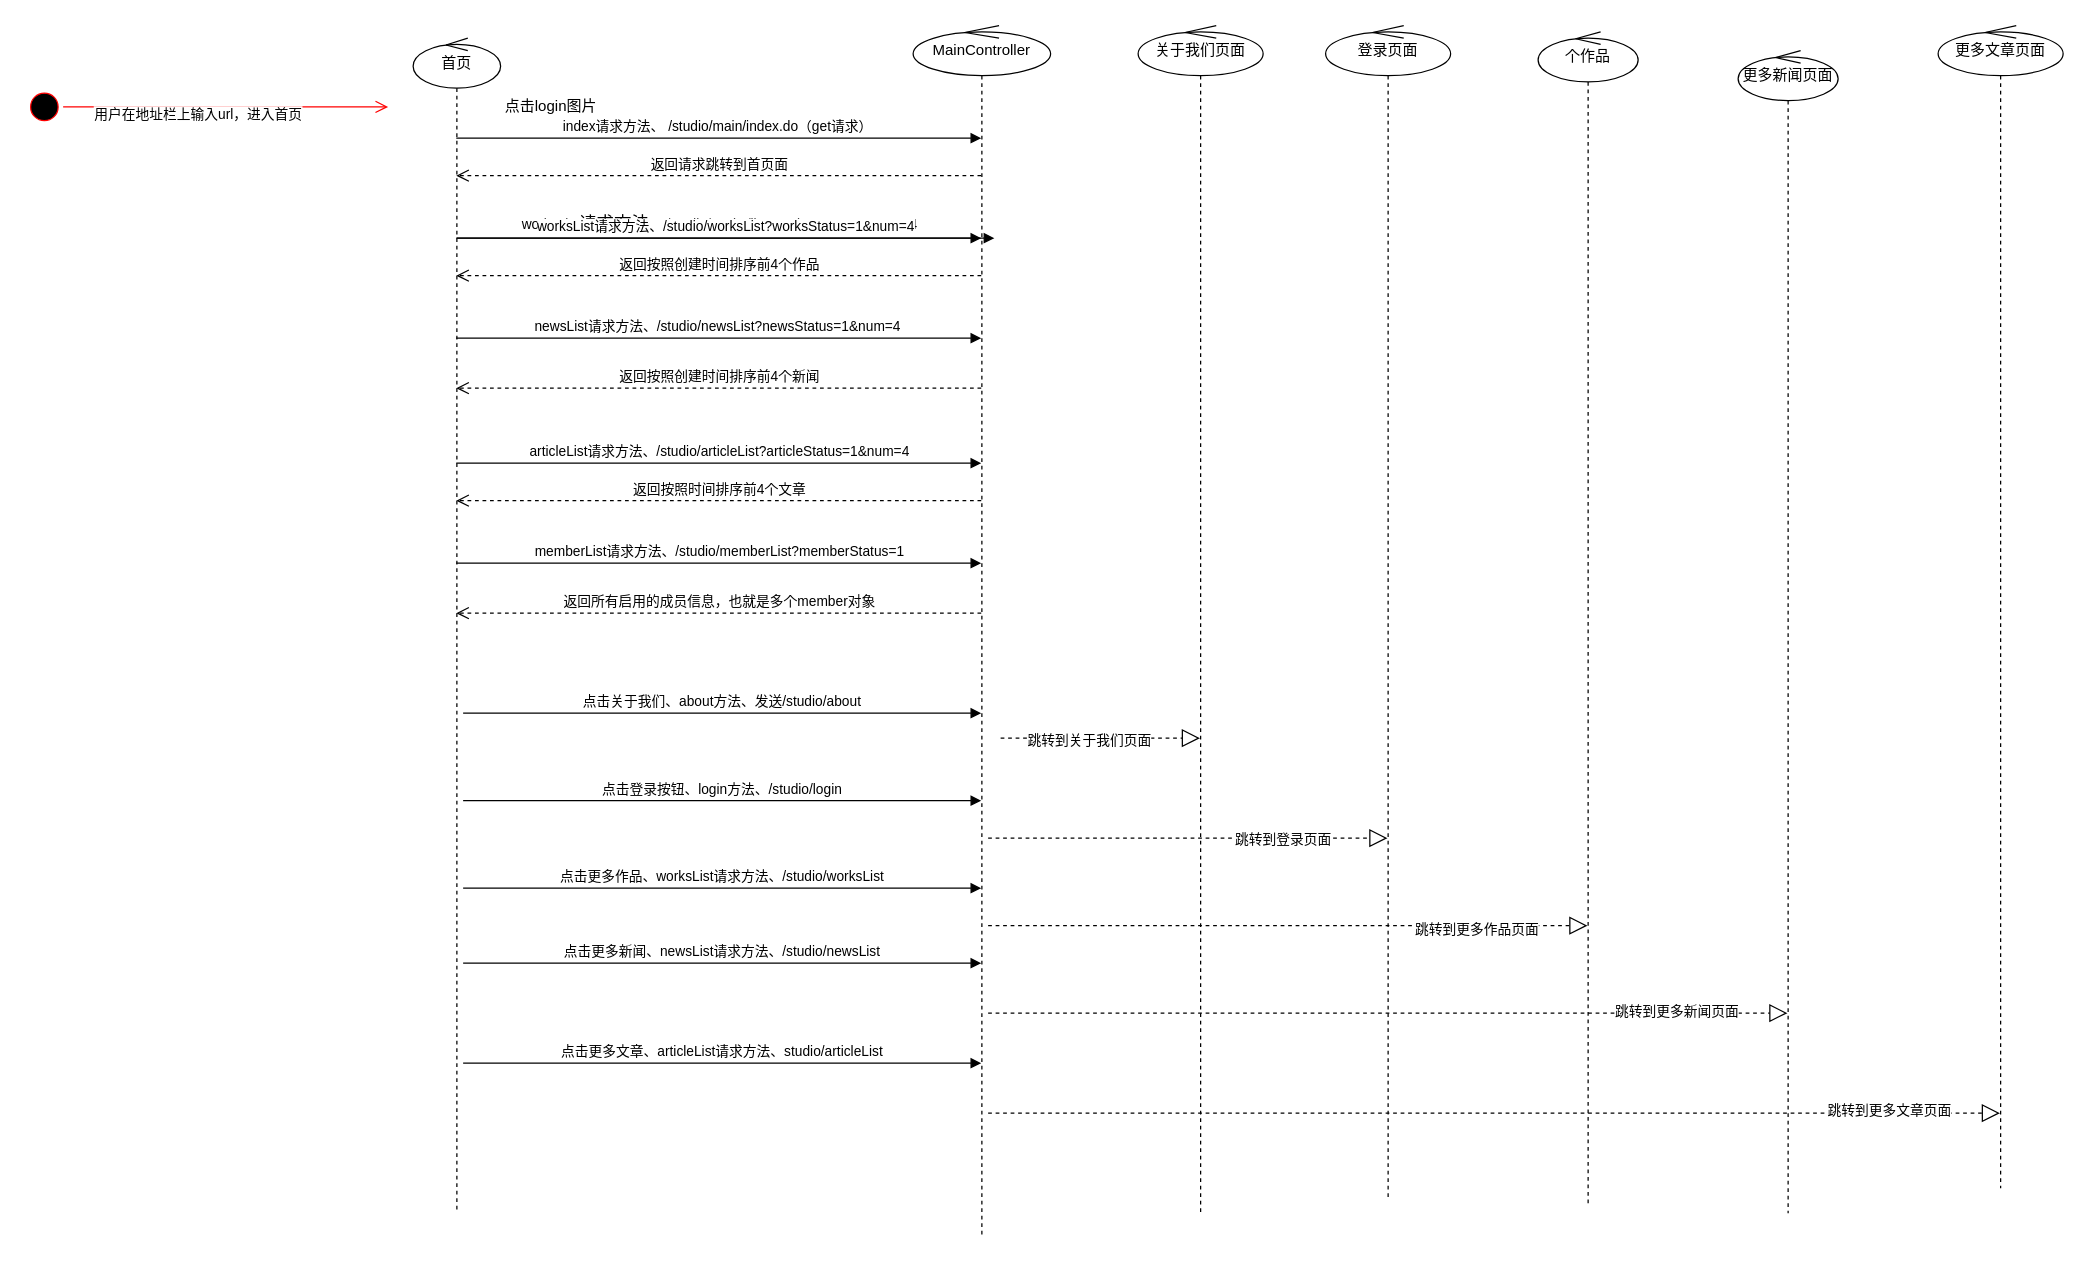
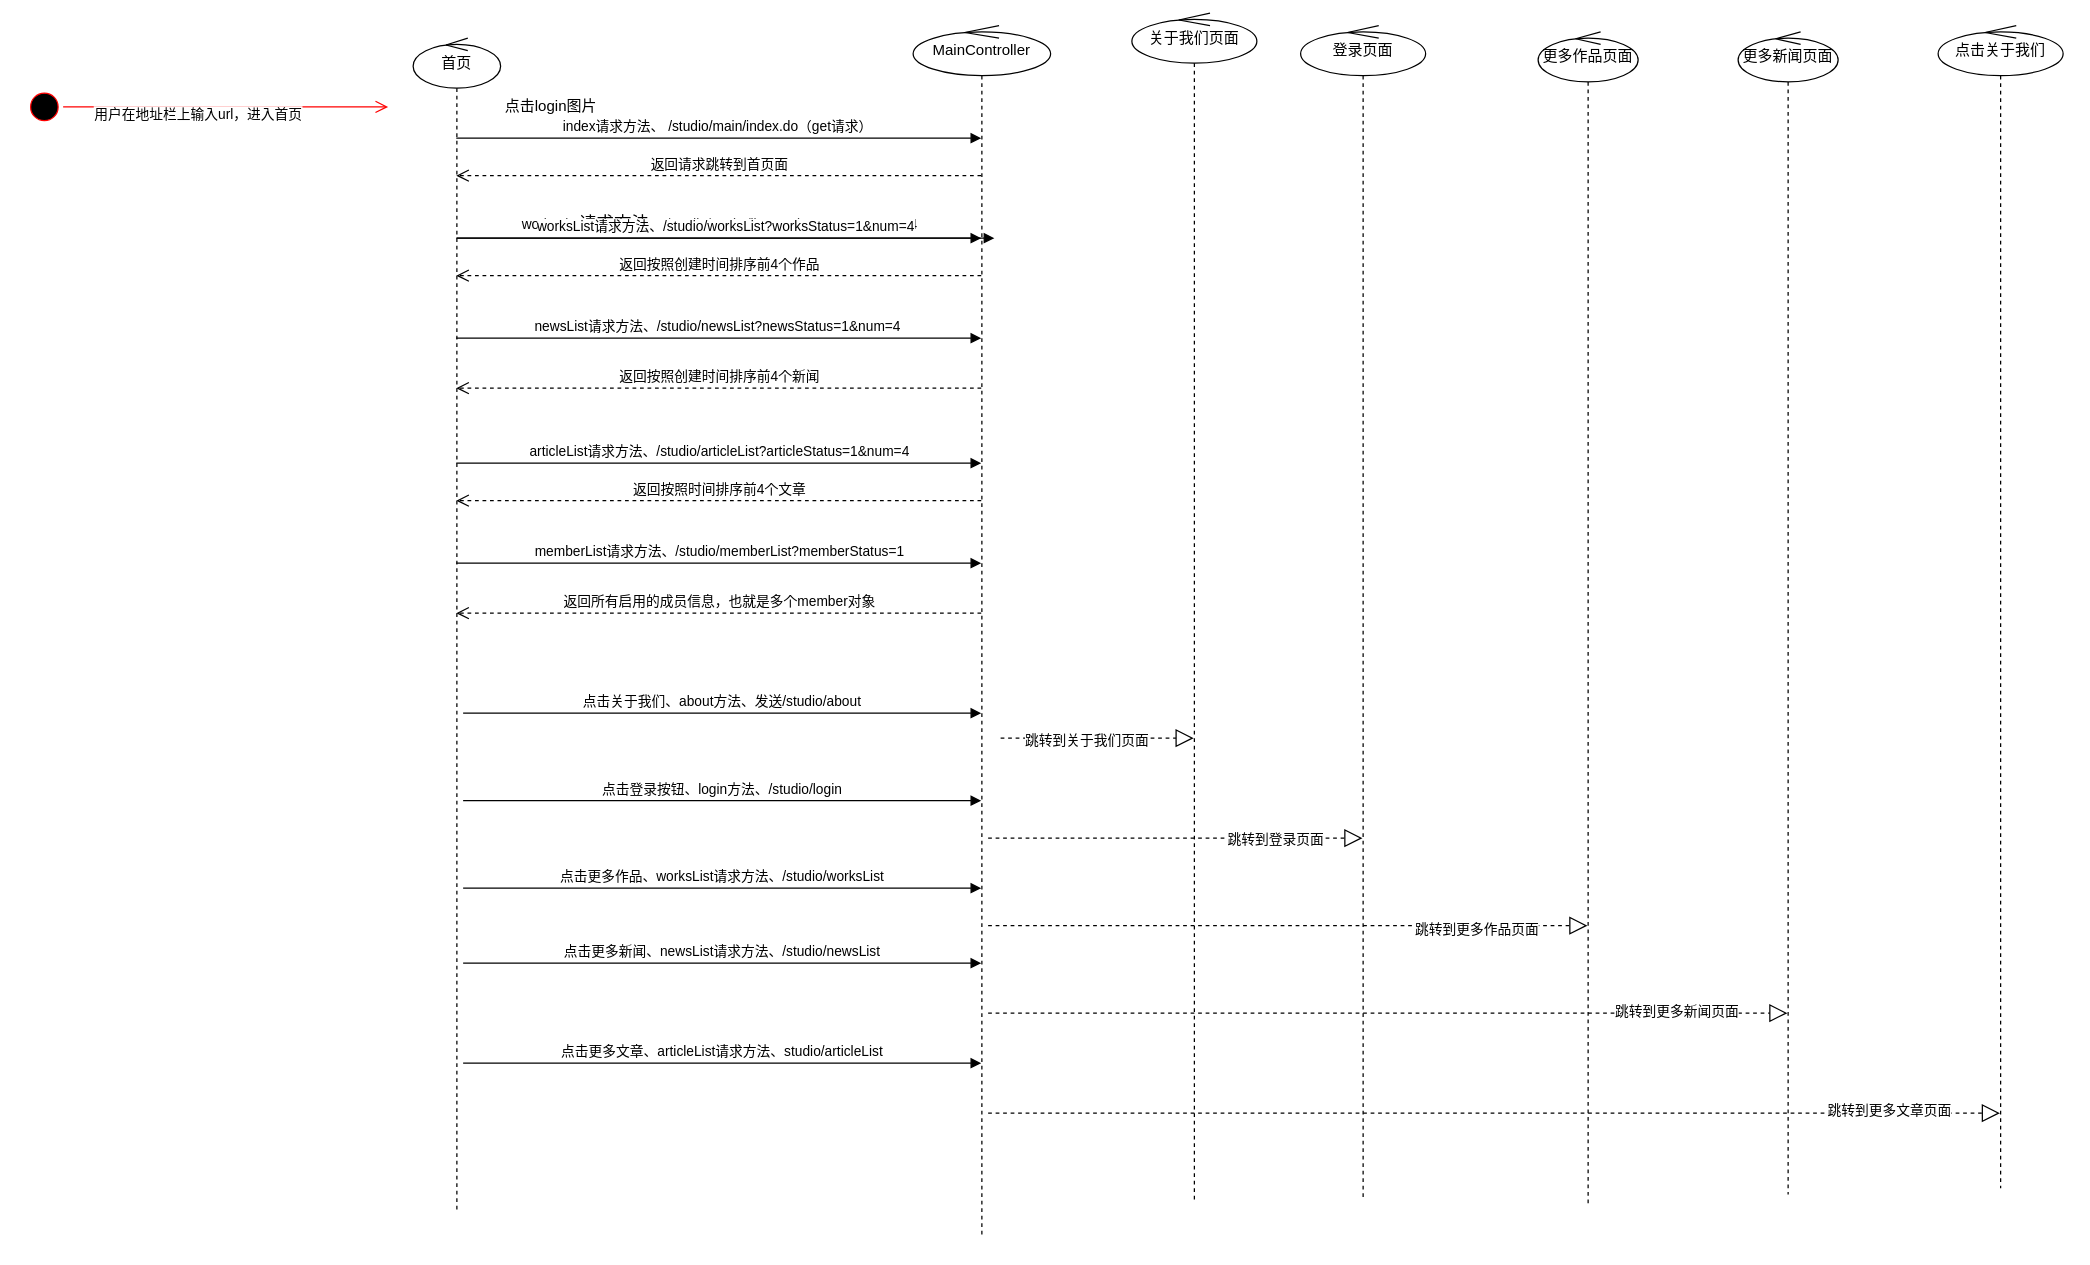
node "更多文章页面": label "更多文章页面" -> "点击关于我们"
node "个作品": label "个作品" -> "更多作品页面"
node "登录页面": moved (1388, 613) -> (1363, 613)
node "关于我们页面": moved (1201, 619) -> (1194, 607)
node "更多新闻页面": moved (1788, 632) -> (1788, 613)
